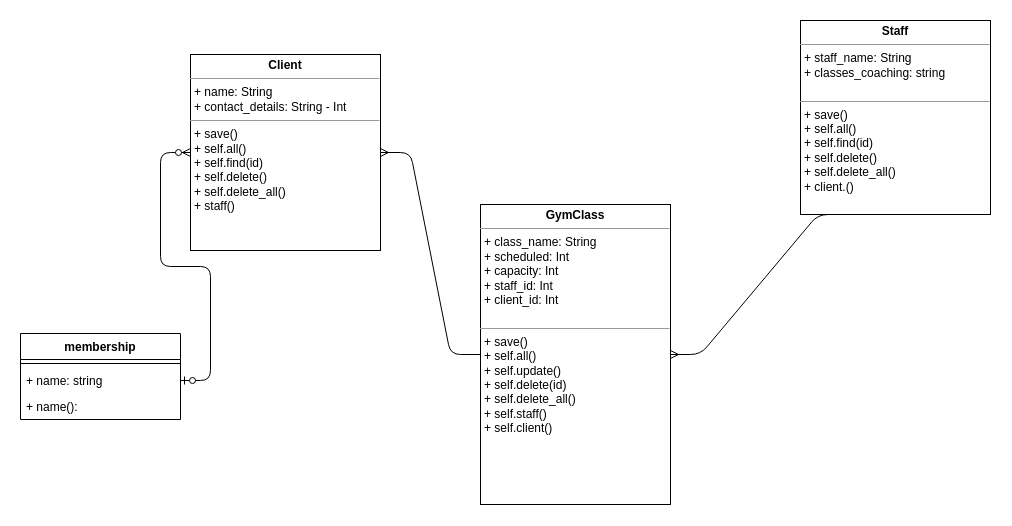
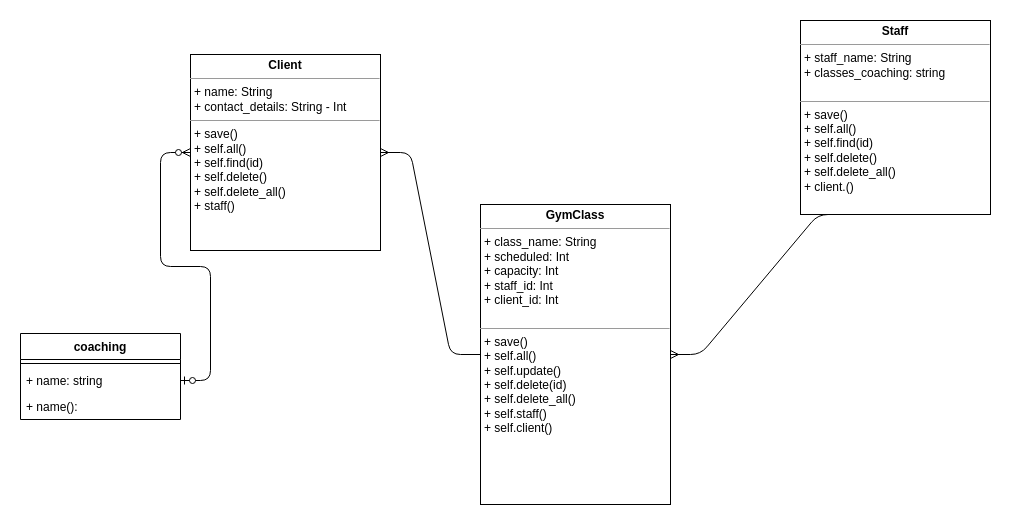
node "membership": label "membership" -> "coaching"
